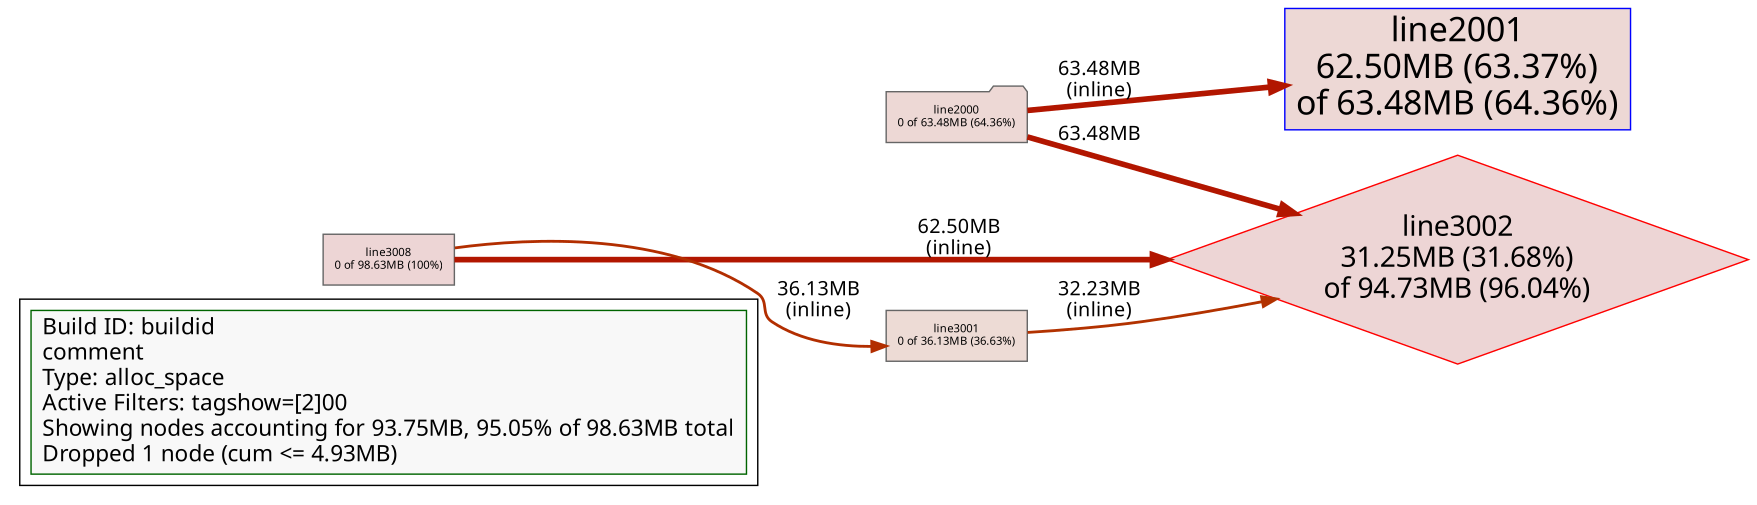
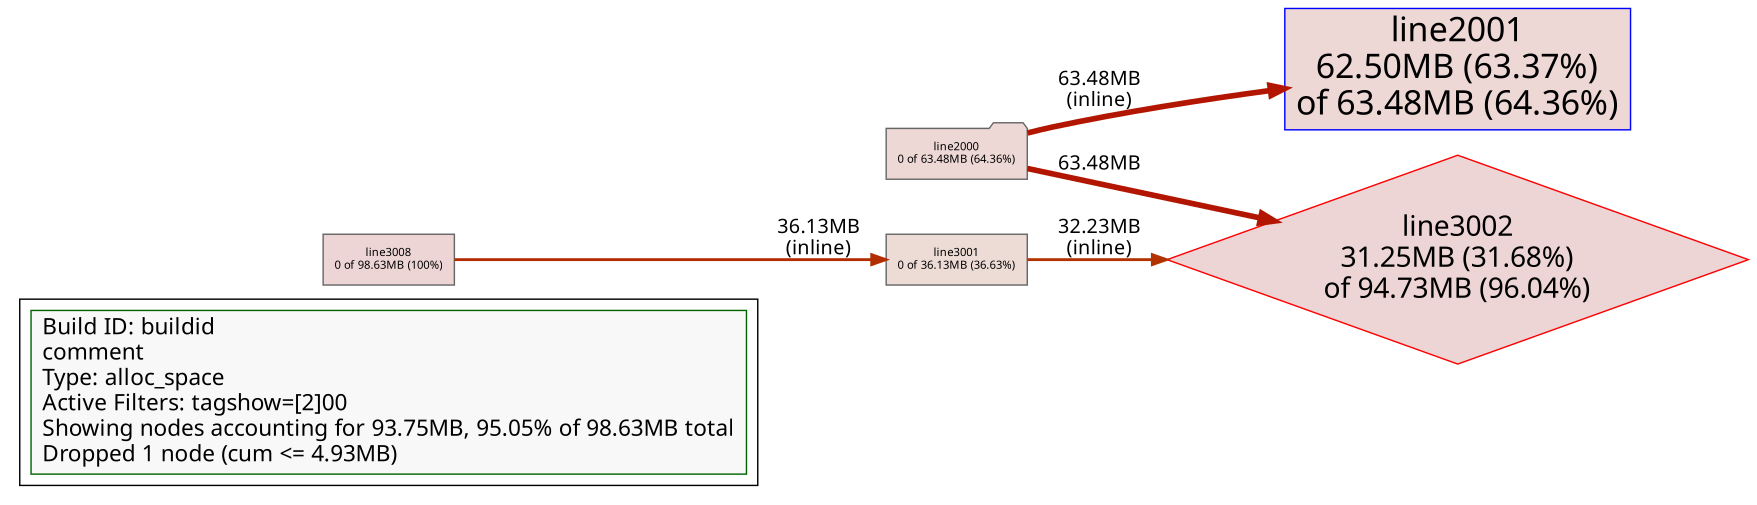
edge "line3008 0 of 98.63MB (100%)" -> "line3002 31.25MB (31.68%) of 94.73MB (96.04%)": removed, label "62.50MB (inline)"
